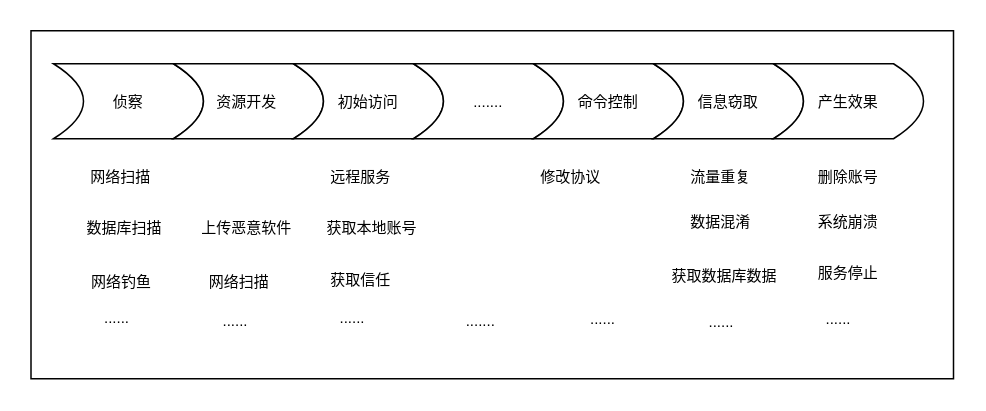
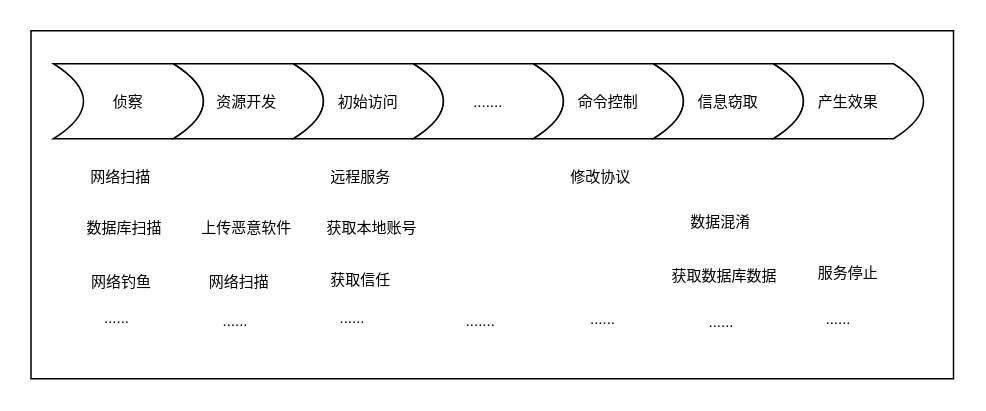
node "修改协议": moved (571, 176) -> (601, 176)
node "流量重复": removed
node "删除账号": removed
node "系统崩溃": removed
